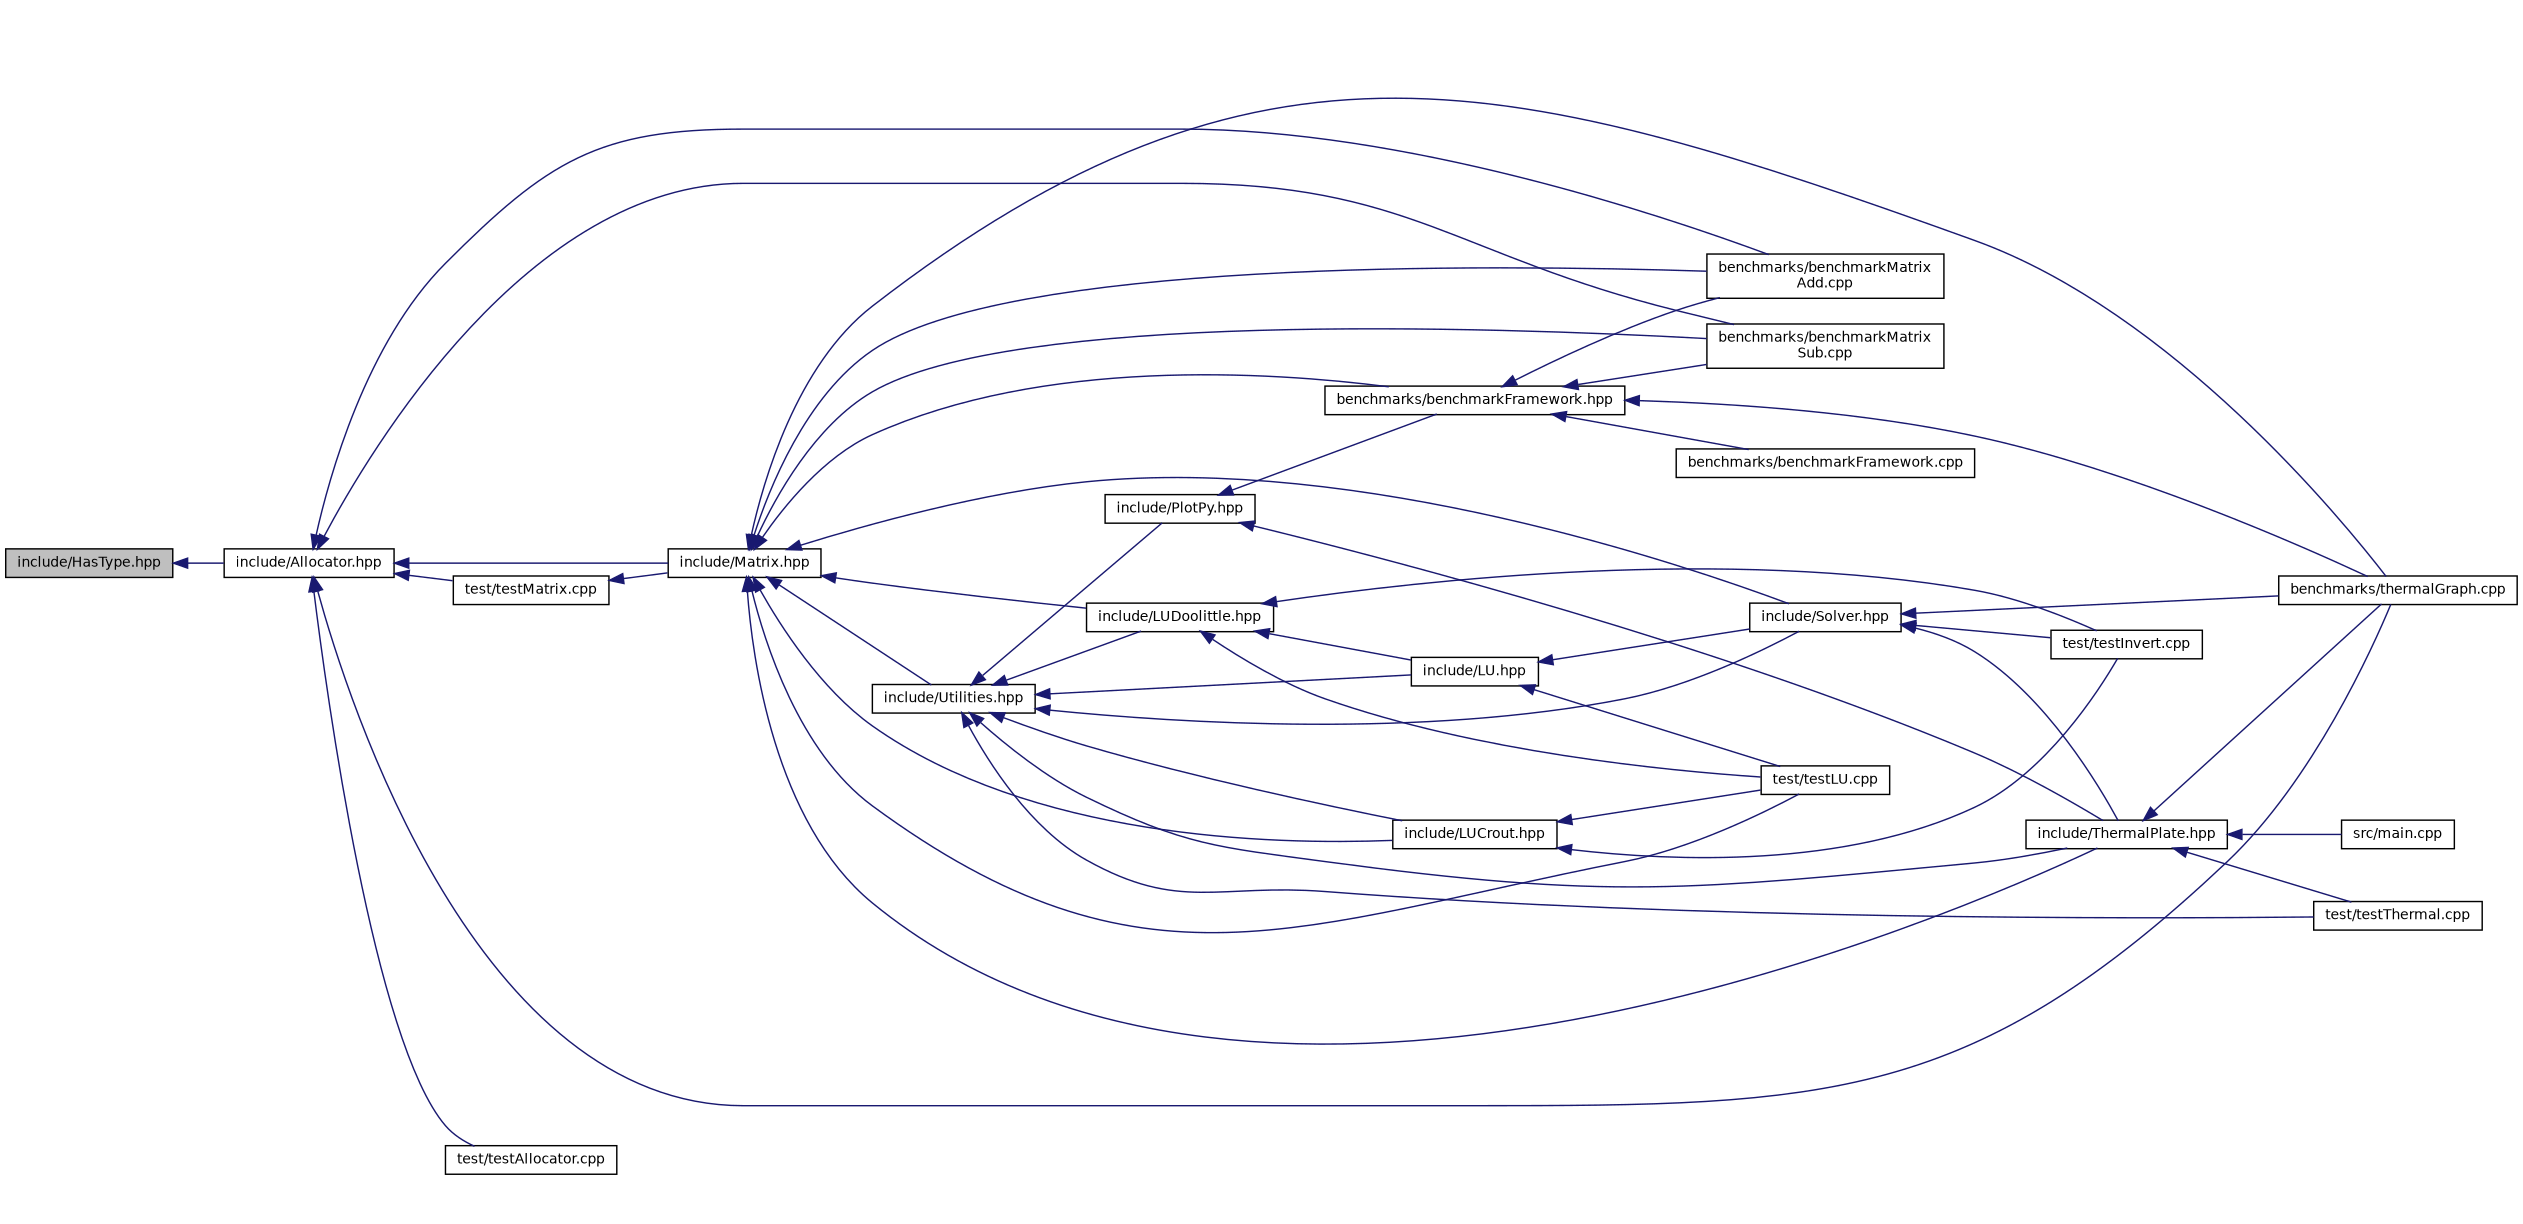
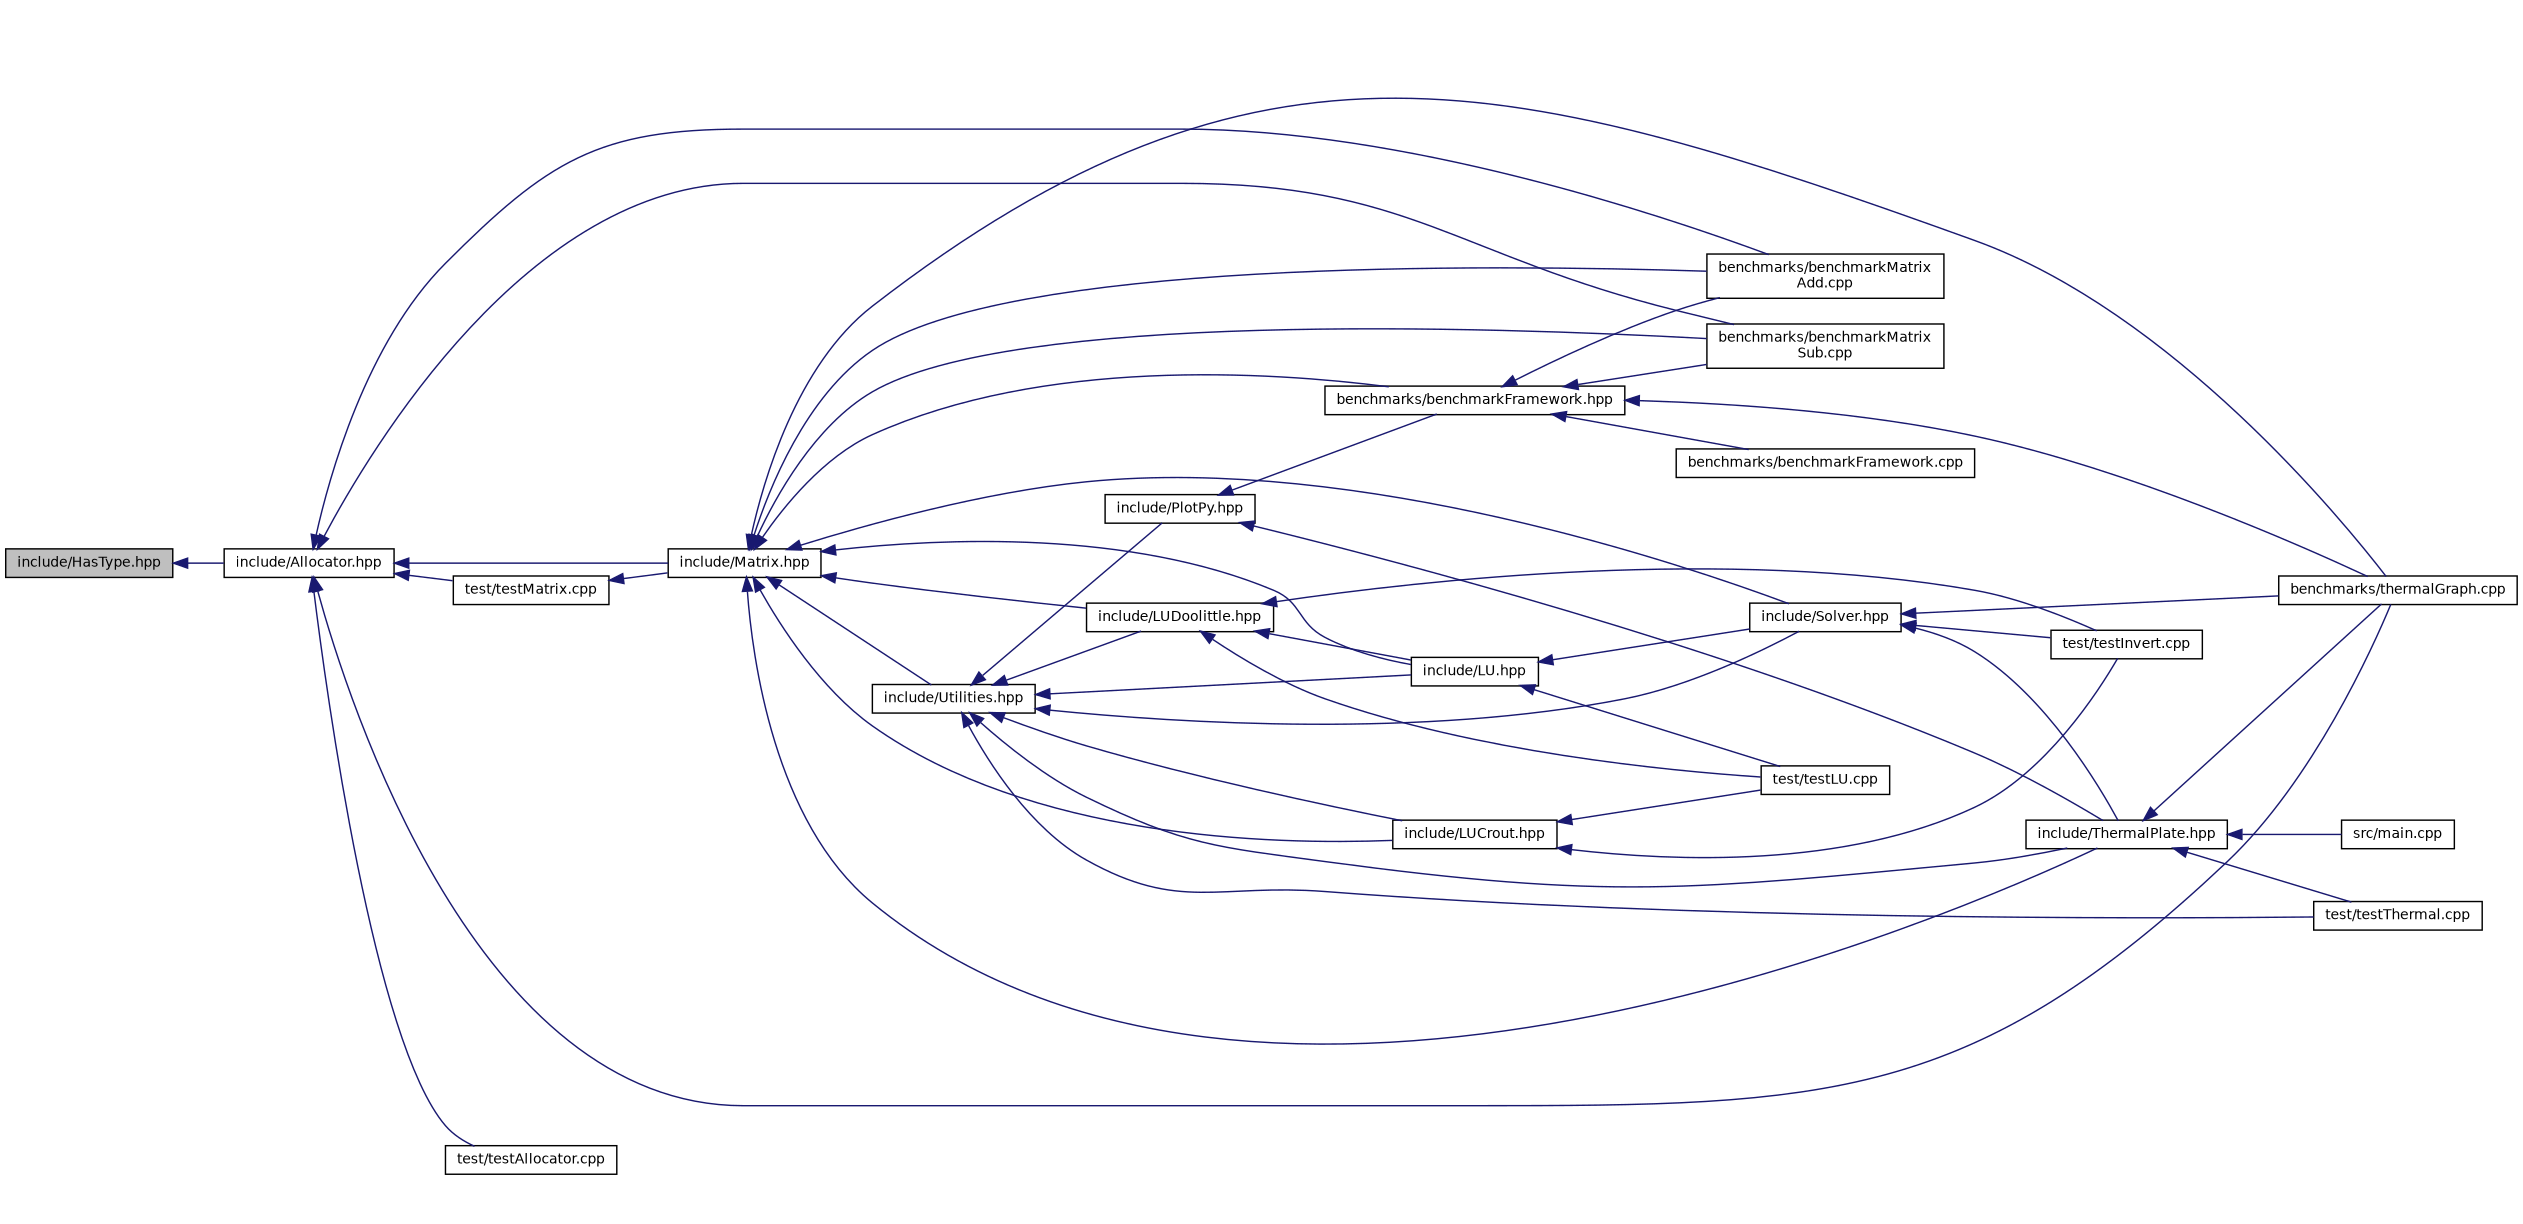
edge "test/testLU.cpp" -> "include/Matrix.hpp": now "include/LU.hpp" -> "include/Matrix.hpp"
